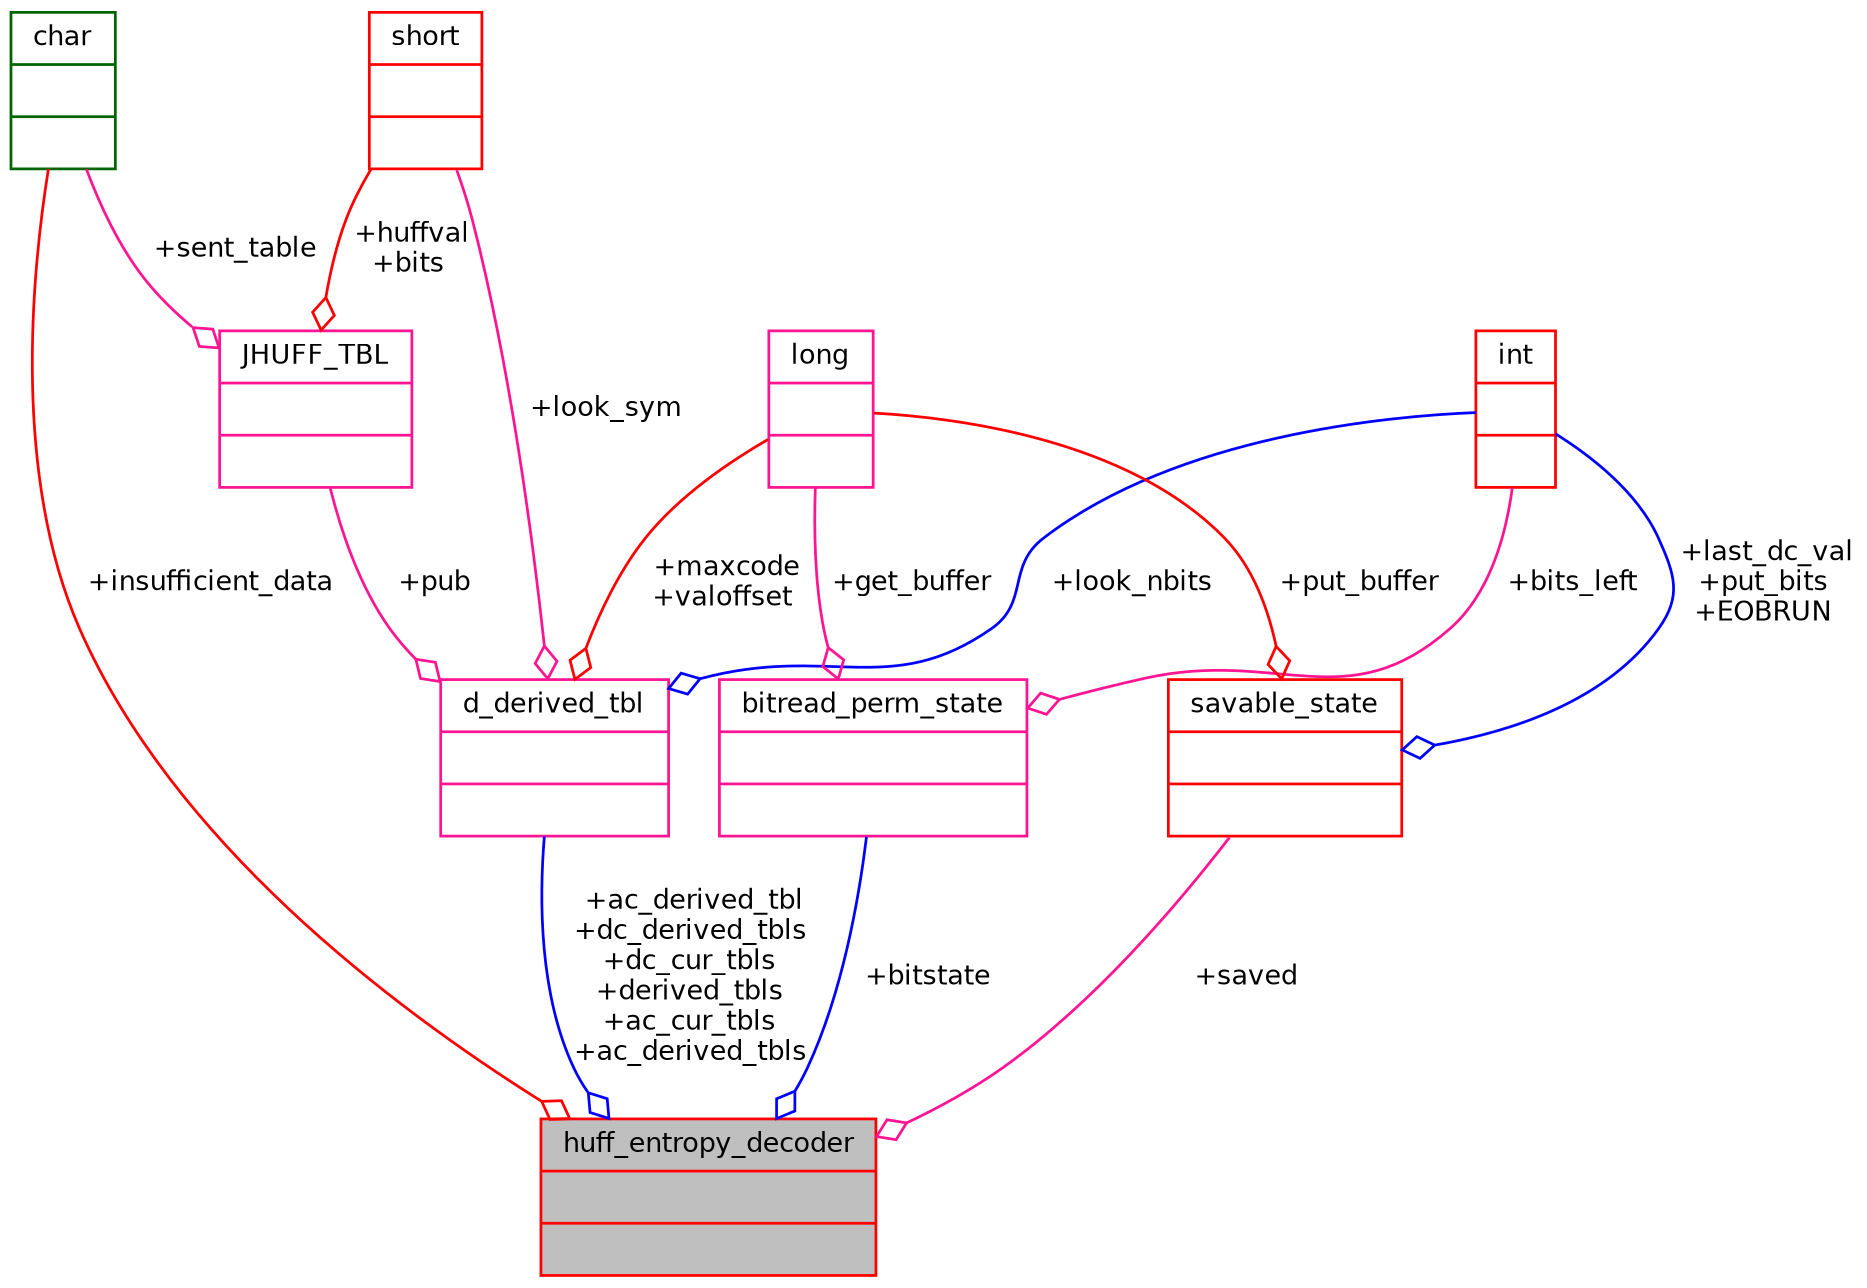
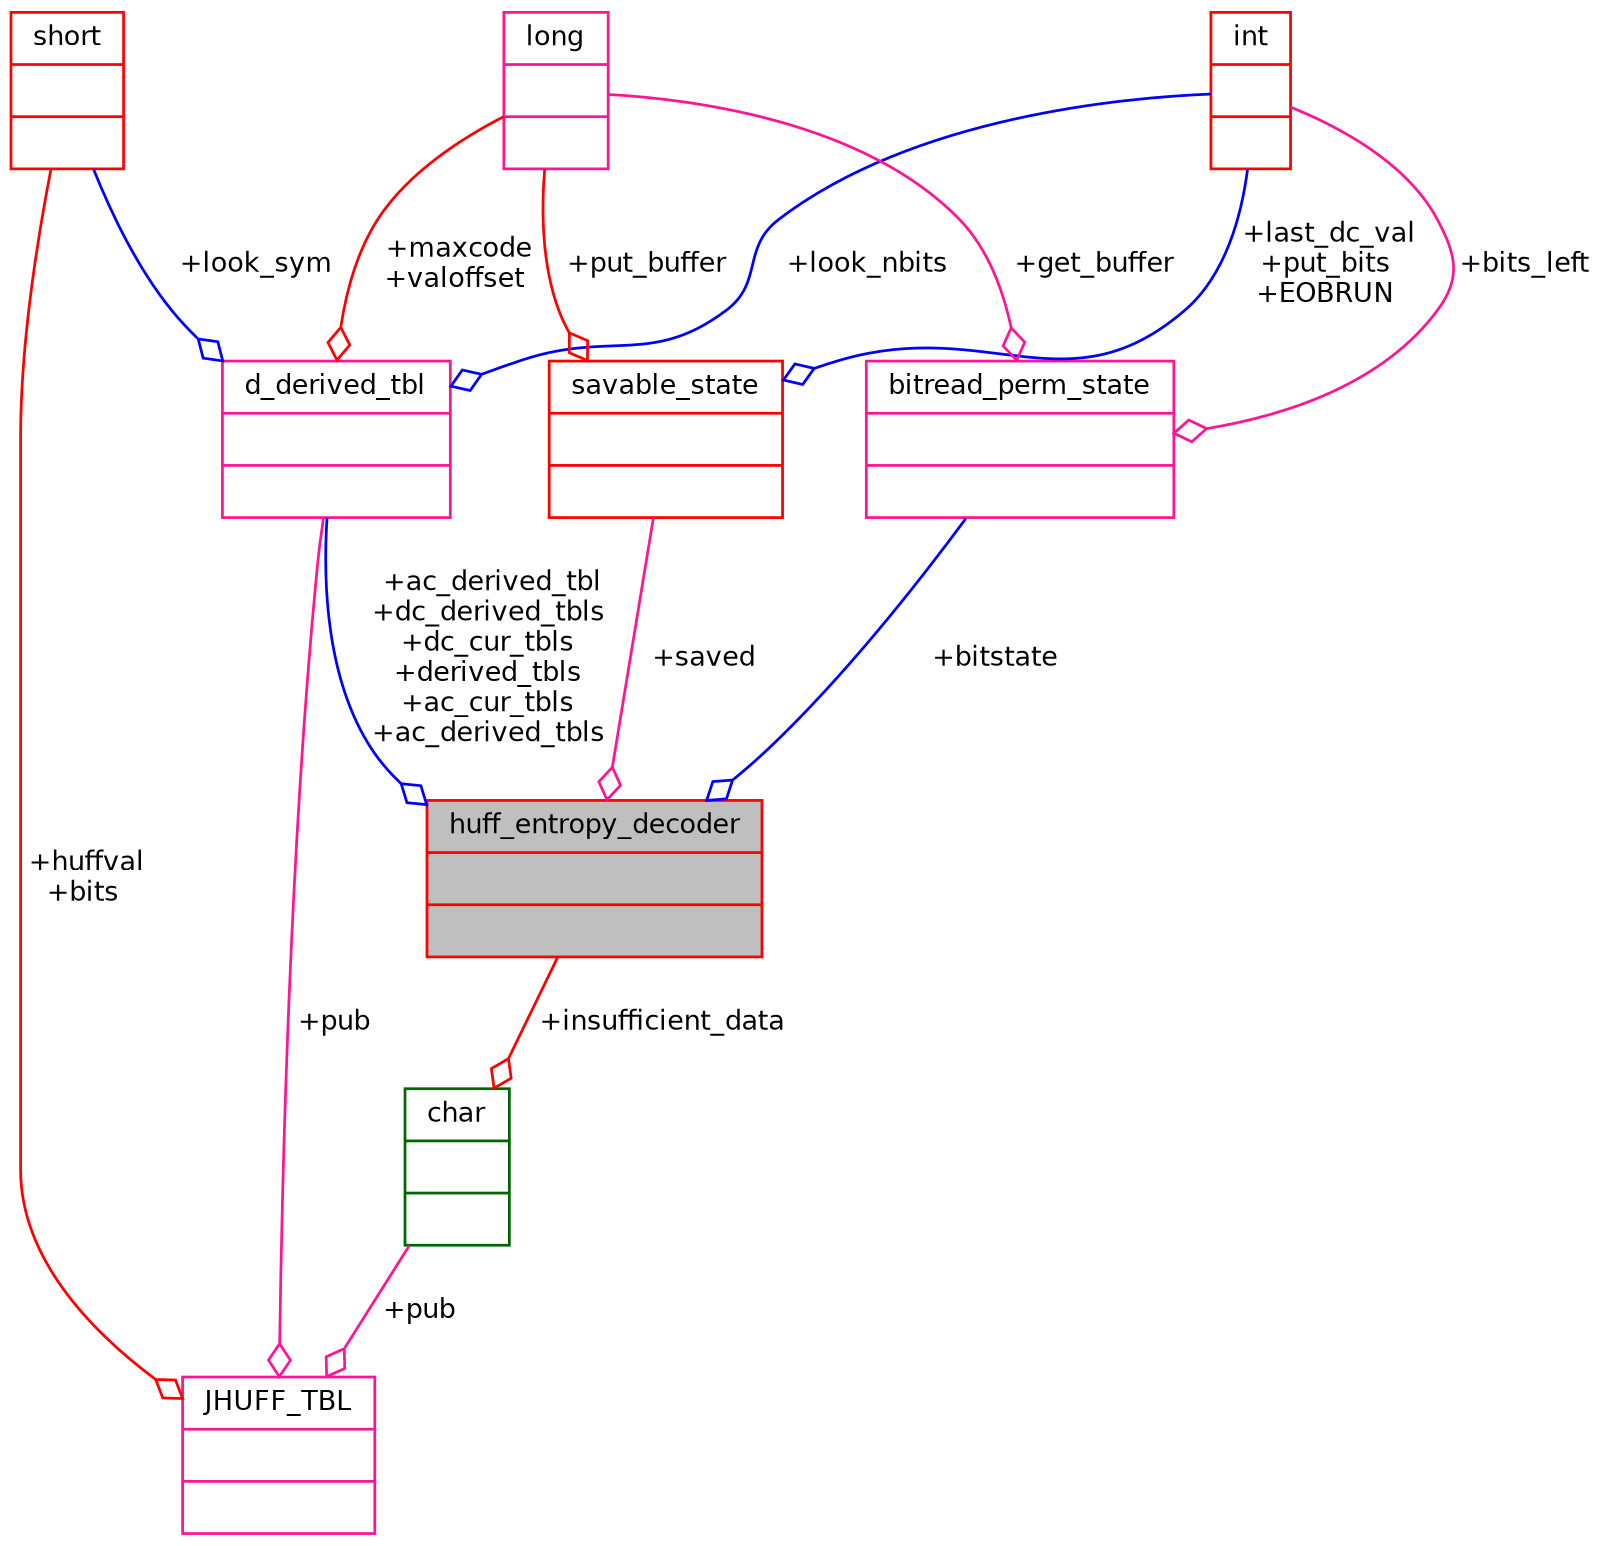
edge "char" -> "JHUFF_TBL": label " +sent_table" -> " +pub"
edge "short" -> "d_derived_tbl": color deeppink -> blue
edge "JHUFF_TBL" -> "d_derived_tbl": reversed
edge "char" -> "huff_entropy_decoder": reversed
